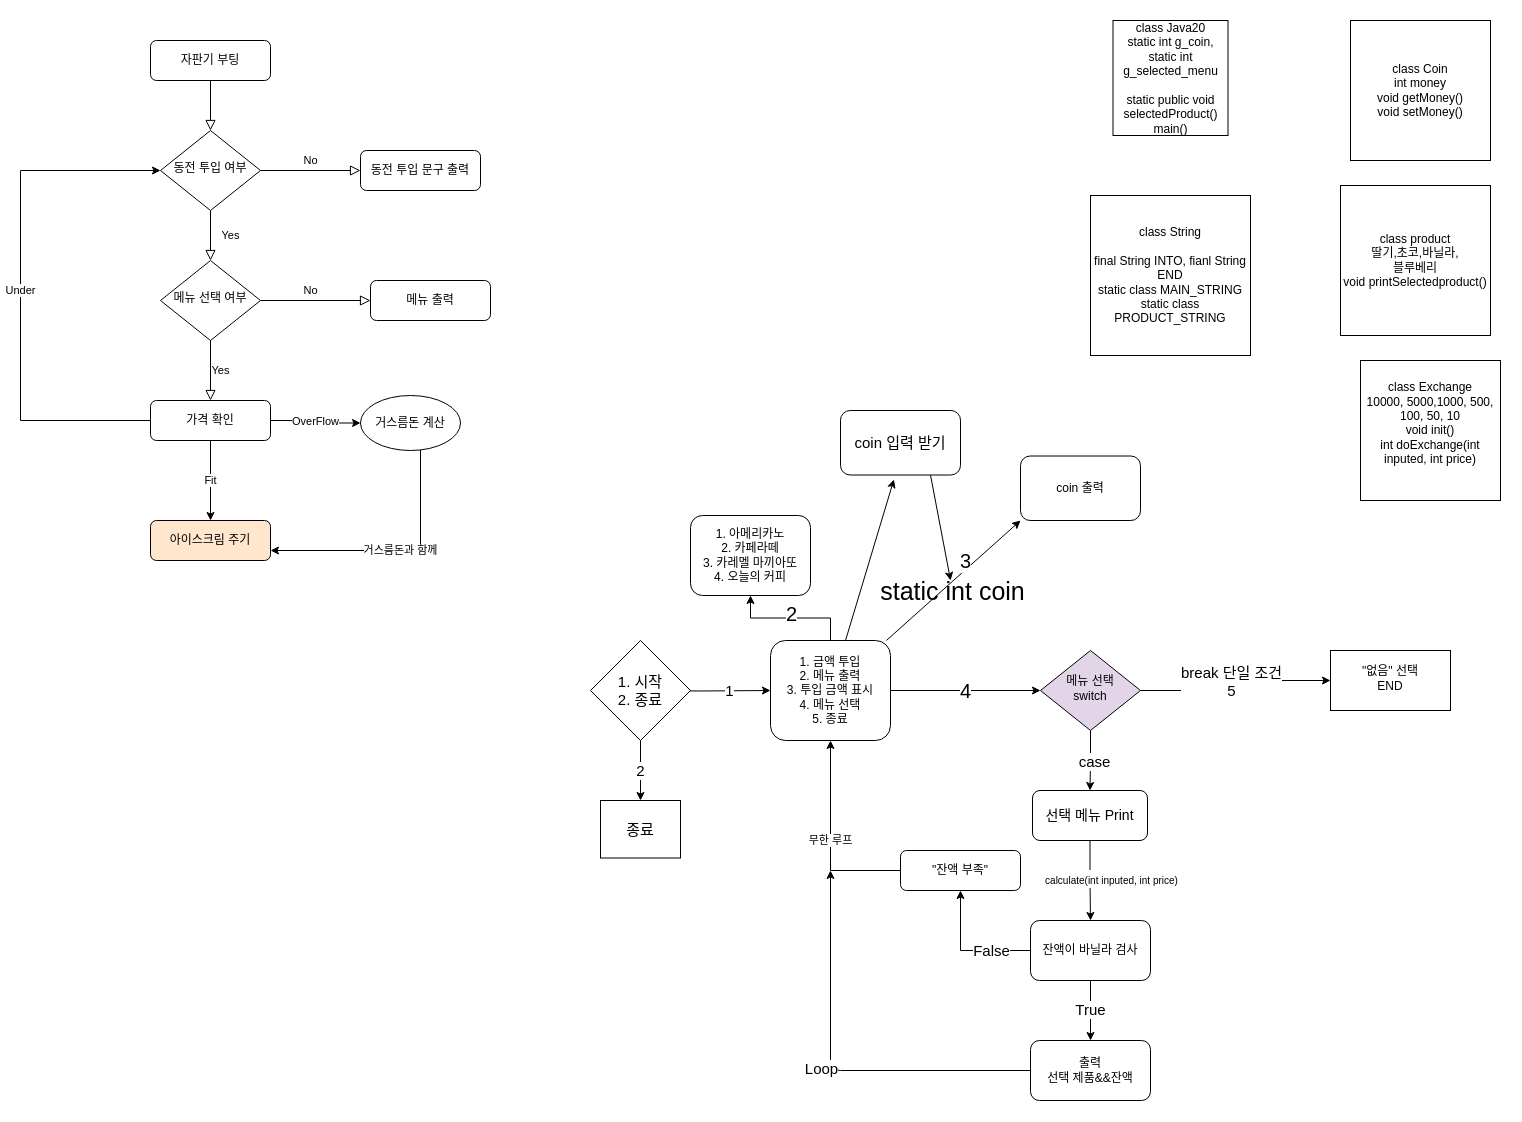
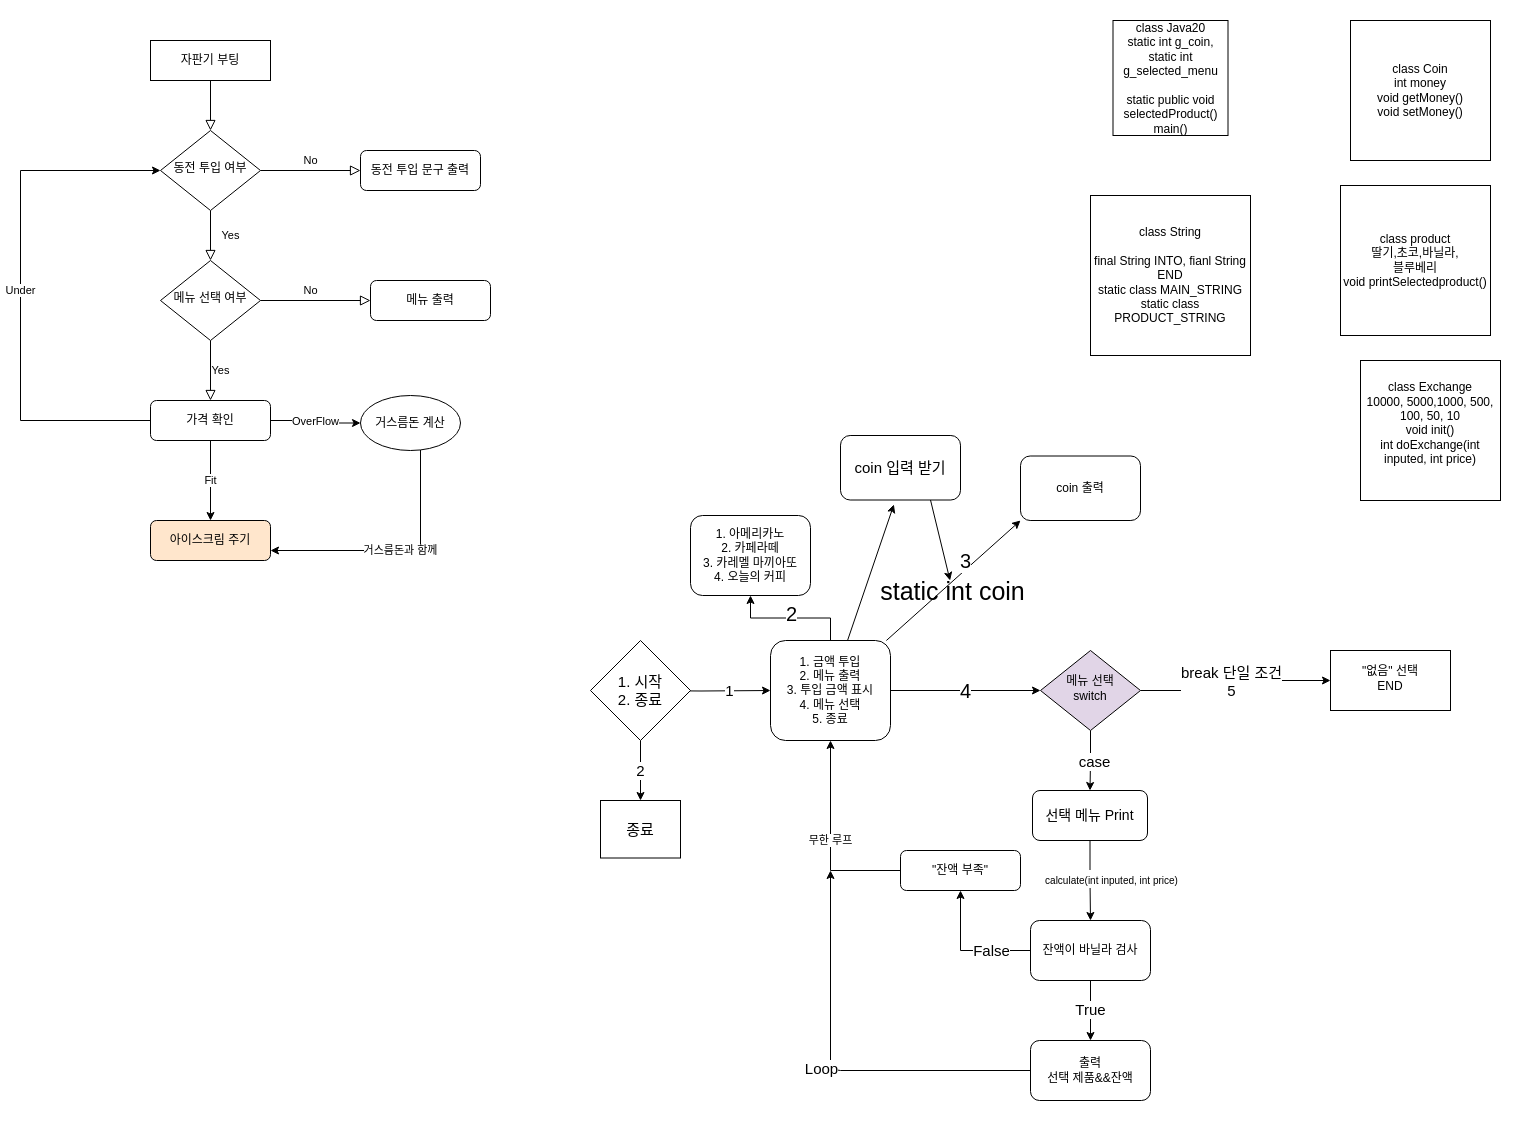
node "자판기 부팅": shape rounded rectangle -> rectangle
node "coin 입력 받기": moved (901, 443) -> (901, 468)
